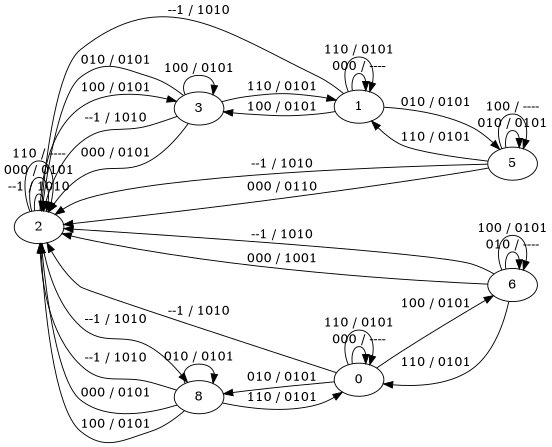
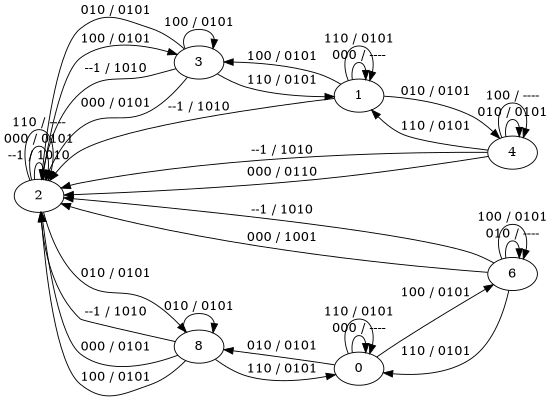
node "5": label "5" -> "4"
edge "2" -> "8": label "--1 / 1010" -> "010 / 0101"
edge "0" -> "2": removed, label "--1 / 1010"
